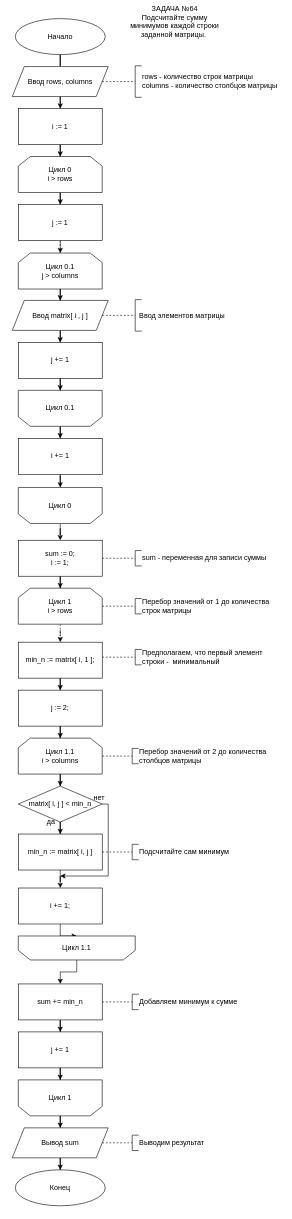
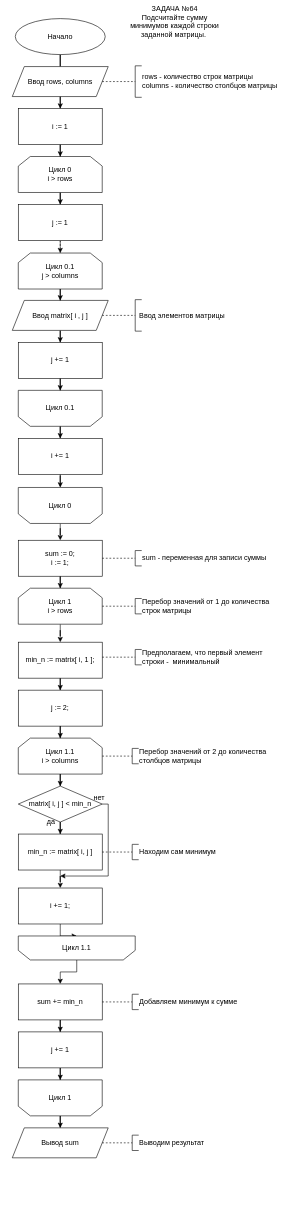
edge "Цикл 1 i > rows" -> "min_n := matrix[ i, 1 ];": style dashed -> solid
node "Подсчитайте сам минимум": label "Подсчитайте сам минимум" -> "Находим сам минимум"
edge "Вывод sum" -> "Конец": removed
node "Конец": removed
